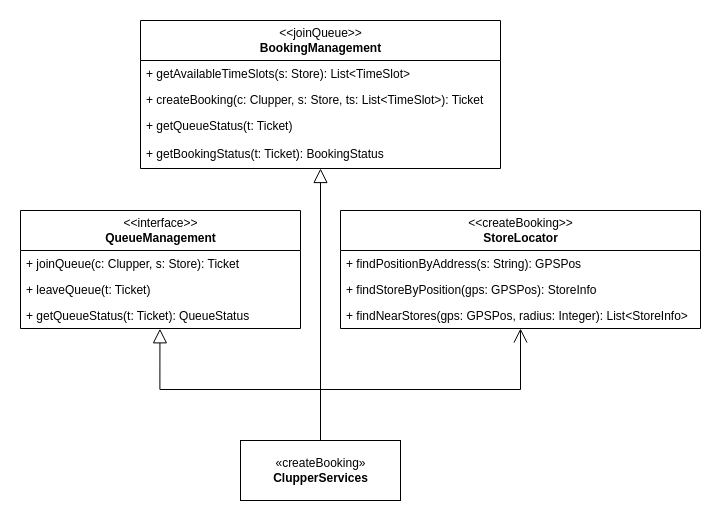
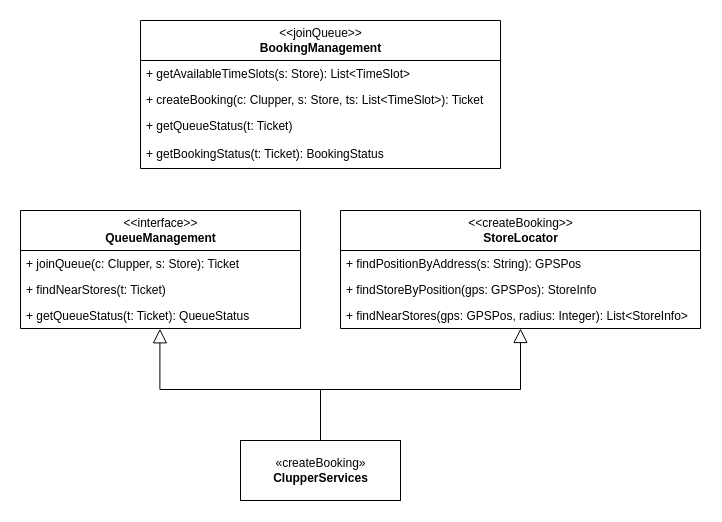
edge "«createBooking» ClupperServices" -> "<<joinQueue>> BookingManagement": removed
node "+ leaveQueue(t: Ticket)": label "+ leaveQueue(t: Ticket)" -> "+ findNearStores(t: Ticket)"
edge "«createBooking» ClupperServices" -> "<<createBooking>> StoreLocator": arrowhead open -> block
